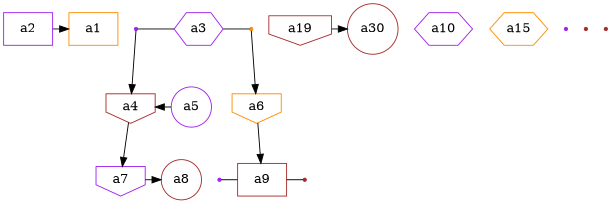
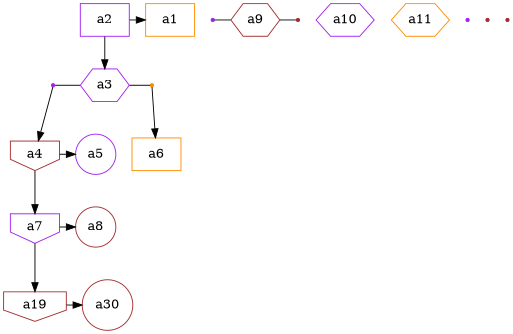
node "a15": label "a15" -> "a11"
edge "a2" -> "a3": added
edge "a5" -> "a4": reversed
node "a6": shape invhouse -> box
edge "a6" -> "a9": removed
node "a9": shape box -> hexagon
edge "a7" -> "a19": added
